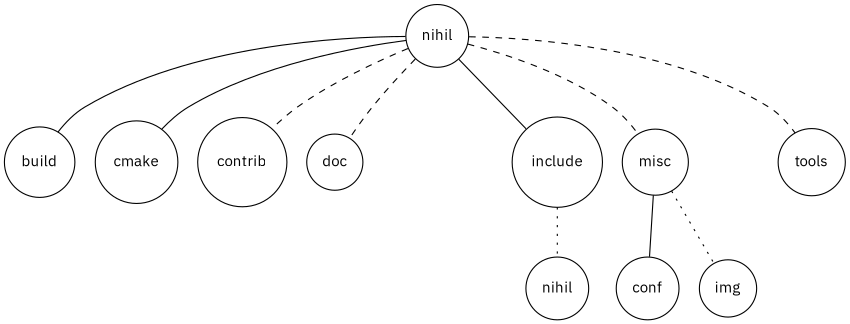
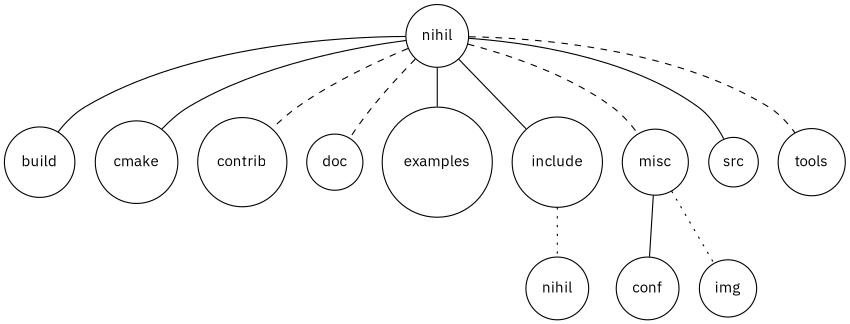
node "examples": added
node "src": added
